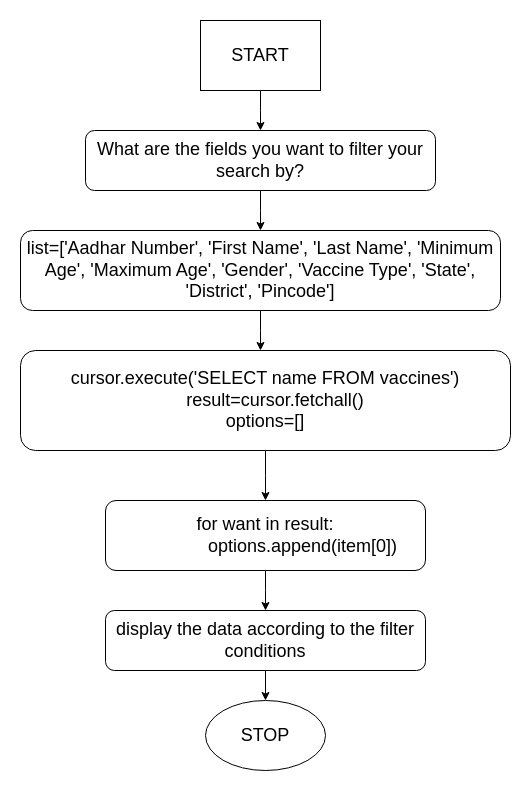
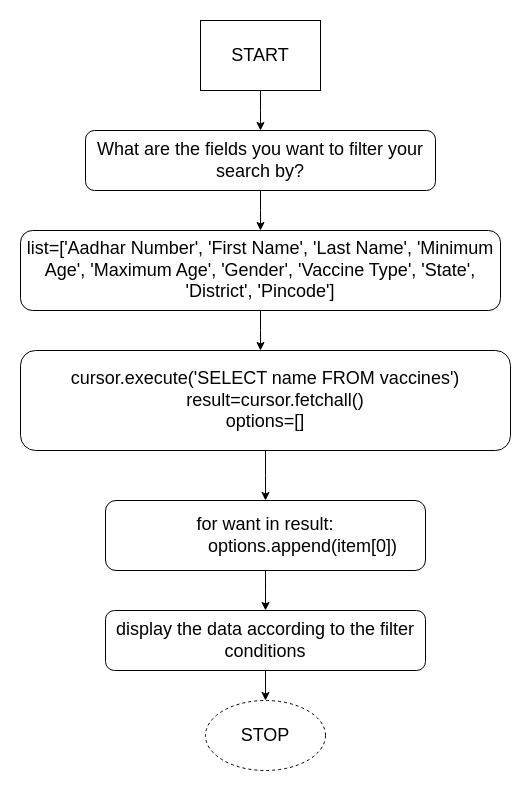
node "STOP": style solid -> dashed
